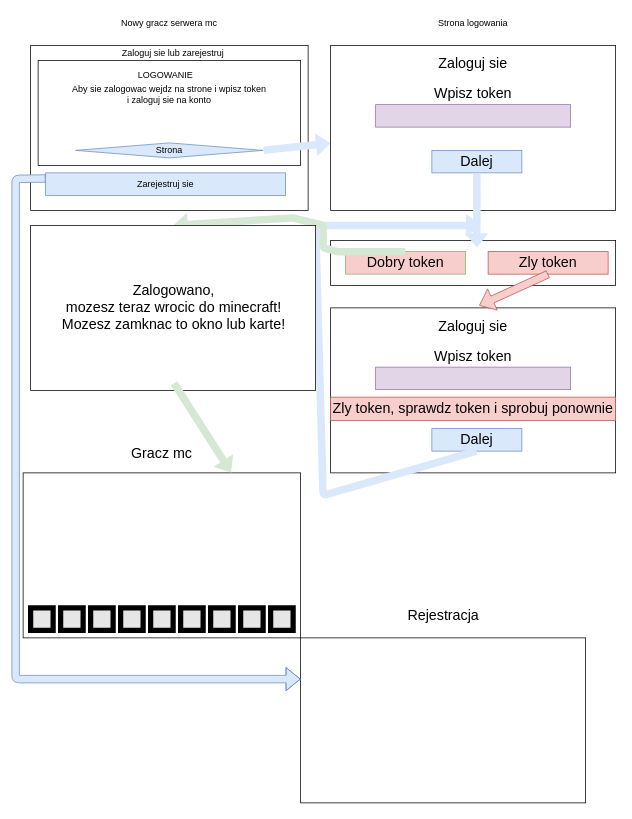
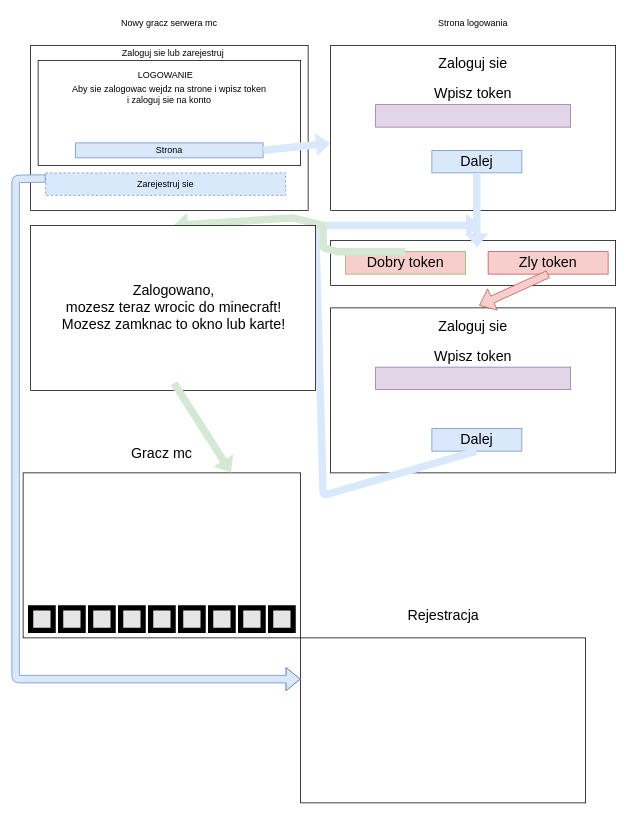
node "Strona": shape diamond -> rectangle
node "Zarejestruj sie": style solid -> dashed
node "Zly token, sprawdz token i sprobuj ponownie": removed
